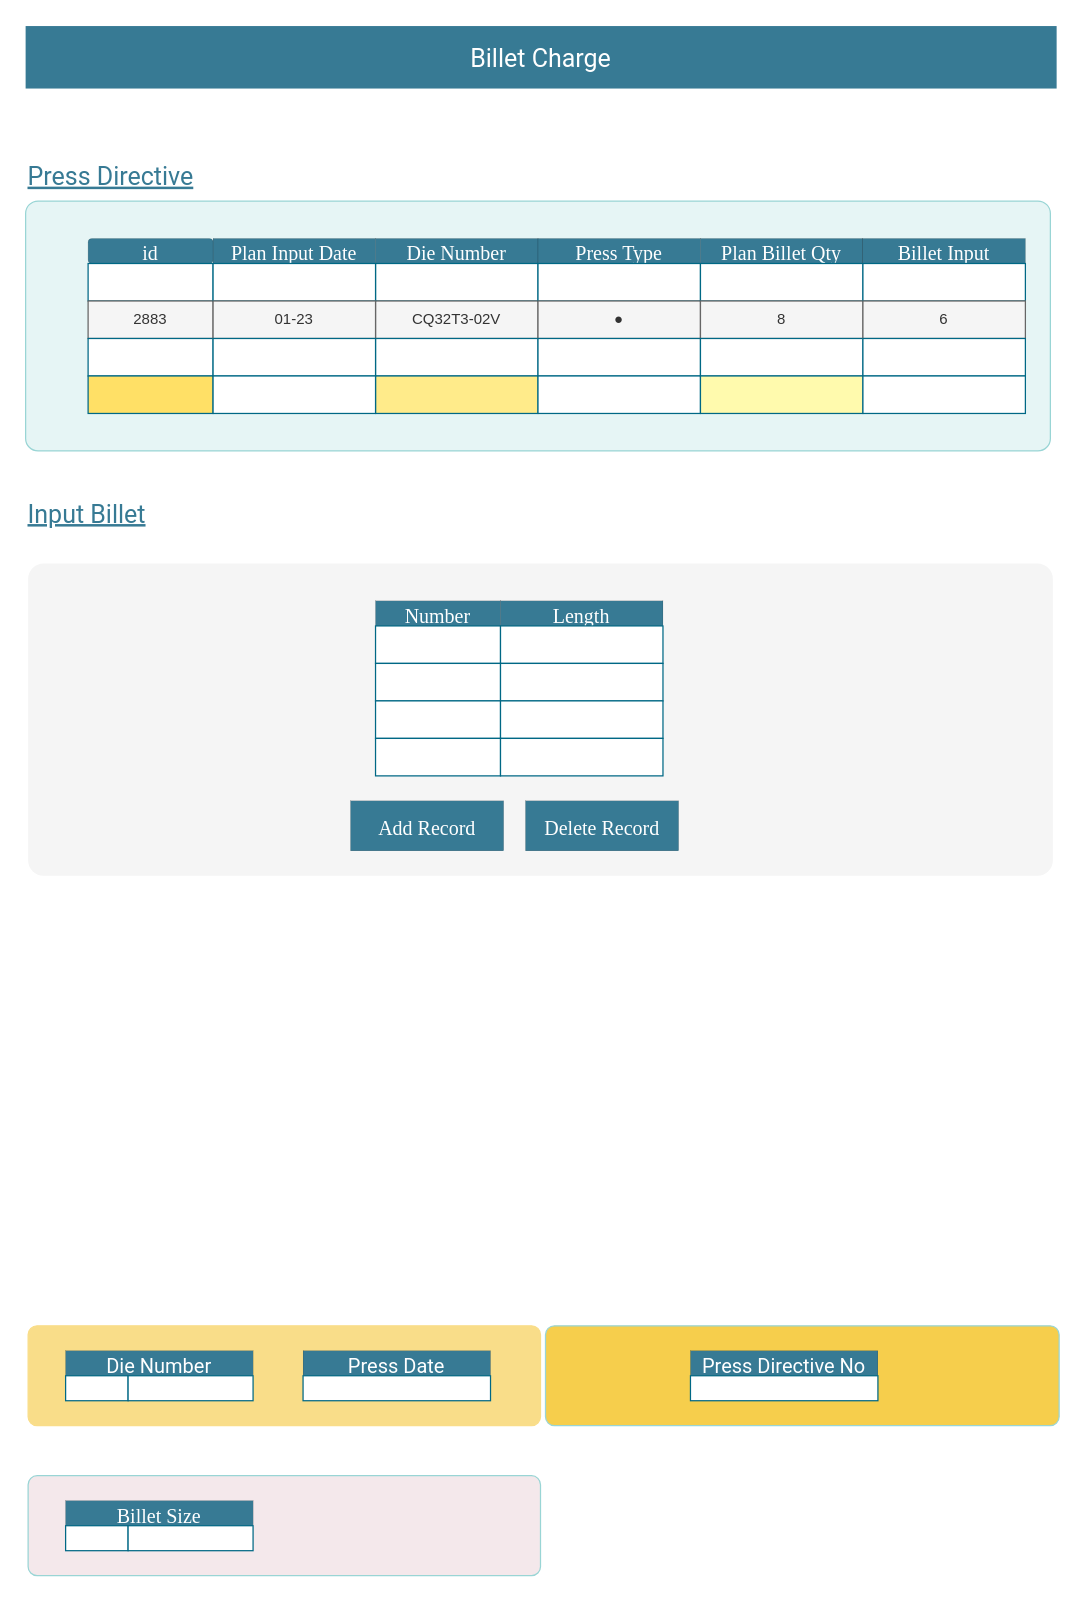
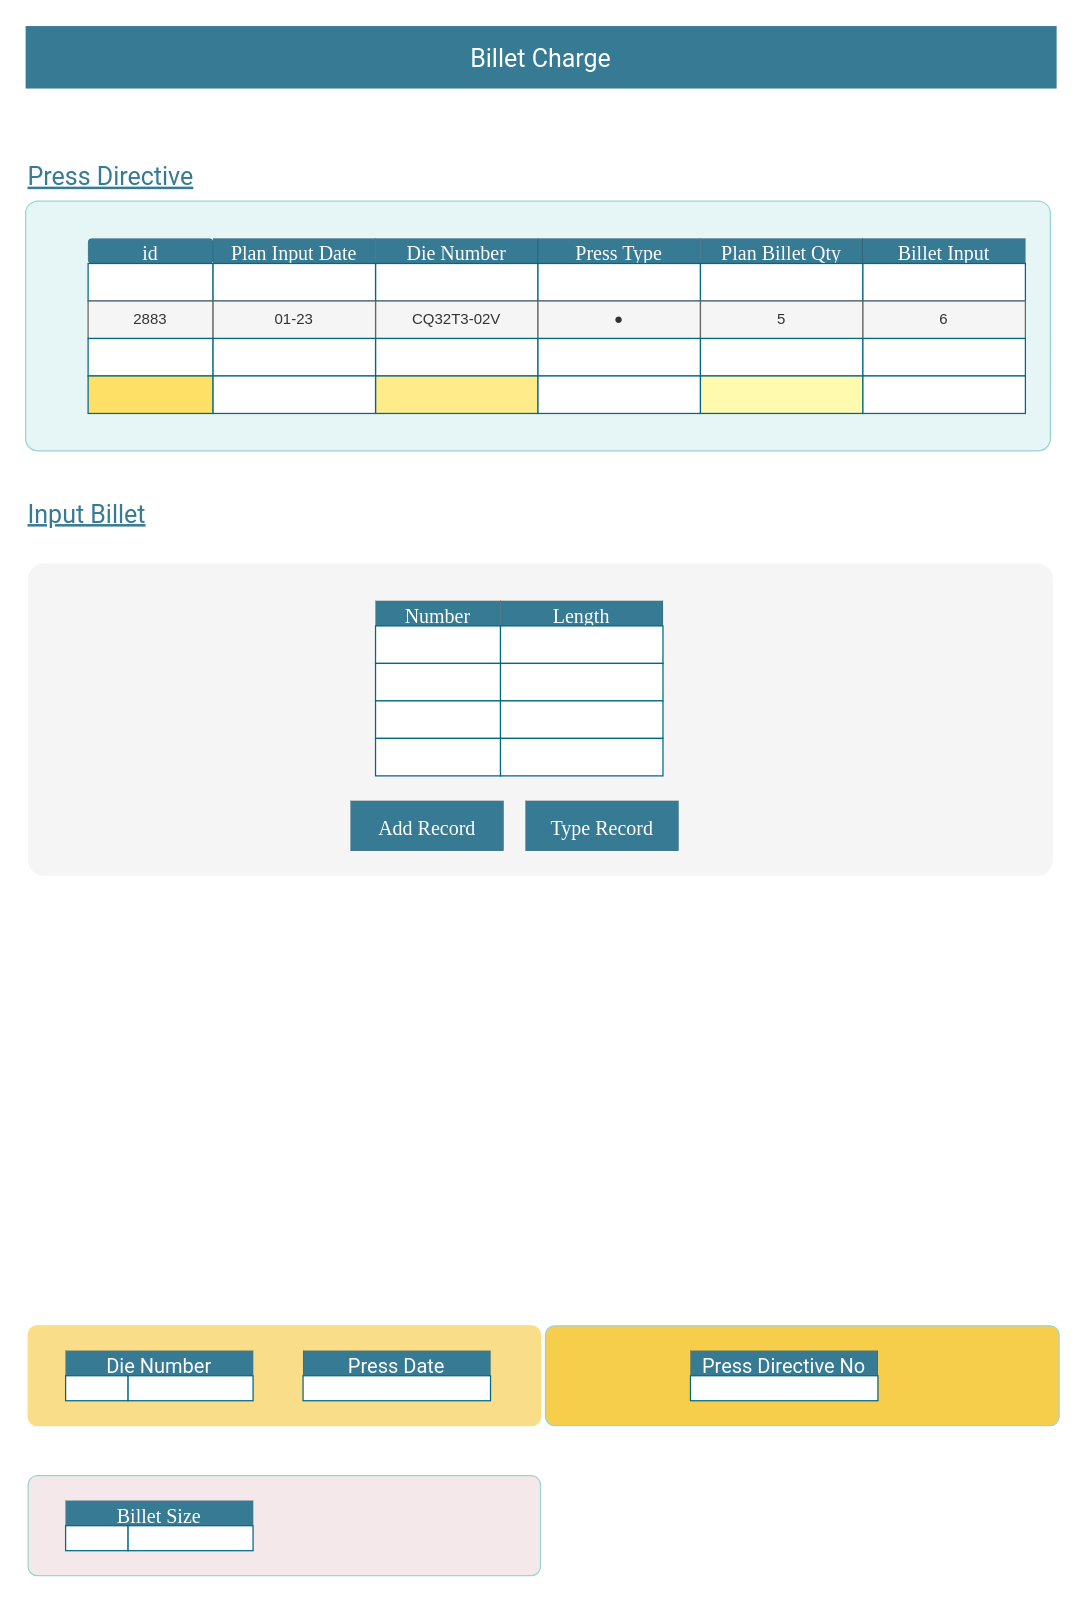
node "8": label "8" -> "5"
node "Delete Record": label "Delete Record" -> "Type Record"
